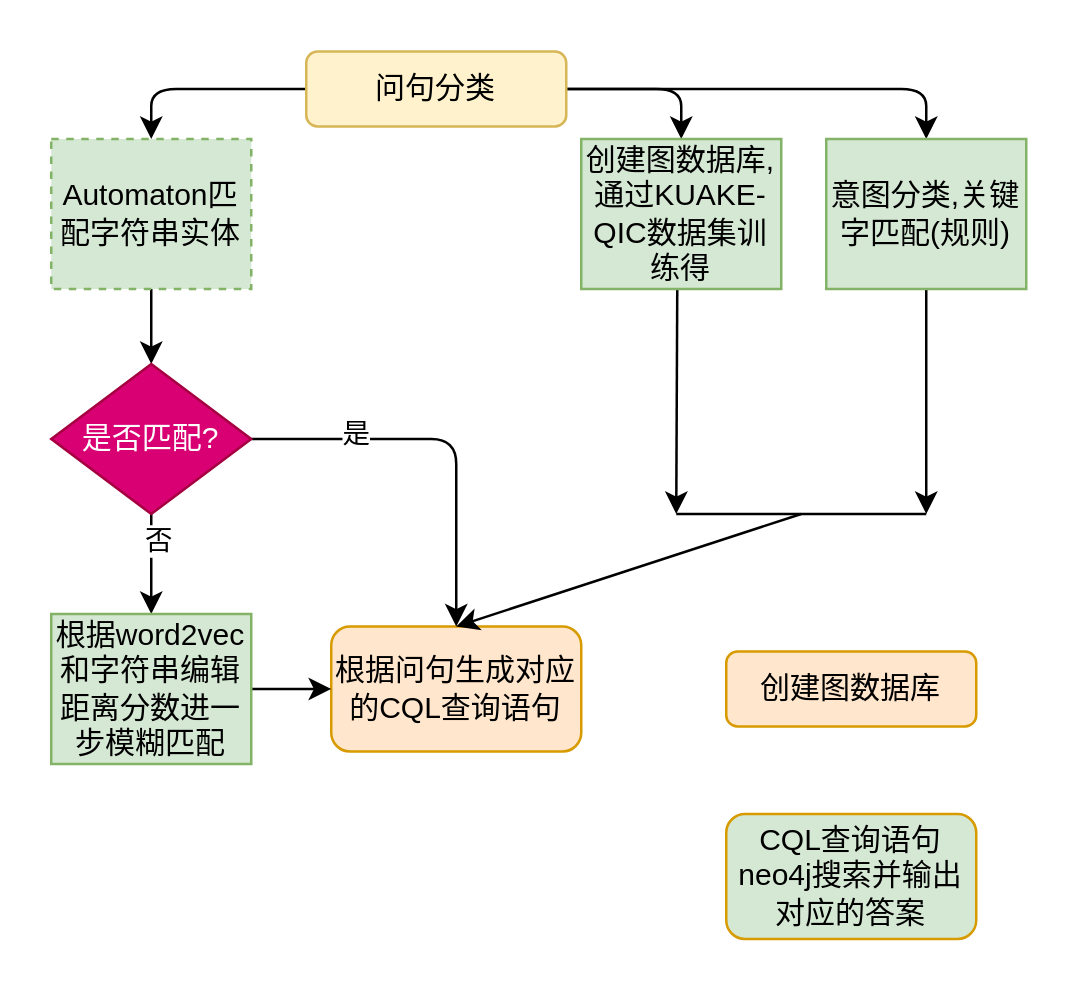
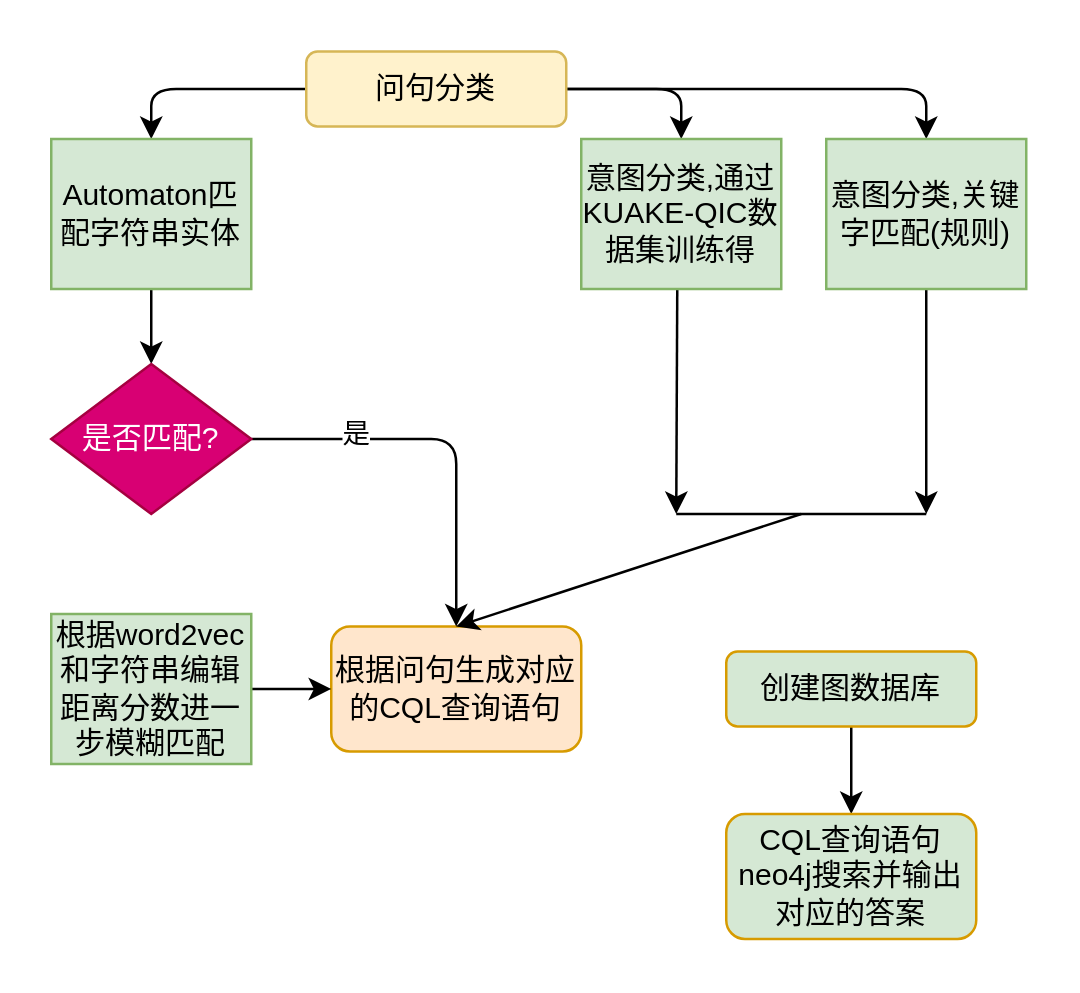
node "Automaton匹配字符串实体": style dashed -> solid
node "创建图数据库,通过KUAKE-QIC数据集训练得": label "创建图数据库,通过KUAKE-QIC数据集训练得" -> "意图分类,通过KUAKE-QIC数据集训练得"
edge "是否匹配?" -> "根据word2vec和字符串编辑距离分数进一步模糊匹配": removed, label "否"
node "创建图数据库": fillcolor #ffe6cc -> #d5e8d4
edge "创建图数据库" -> "CQL查询语句neo4j搜索并输出对应的答案": added
